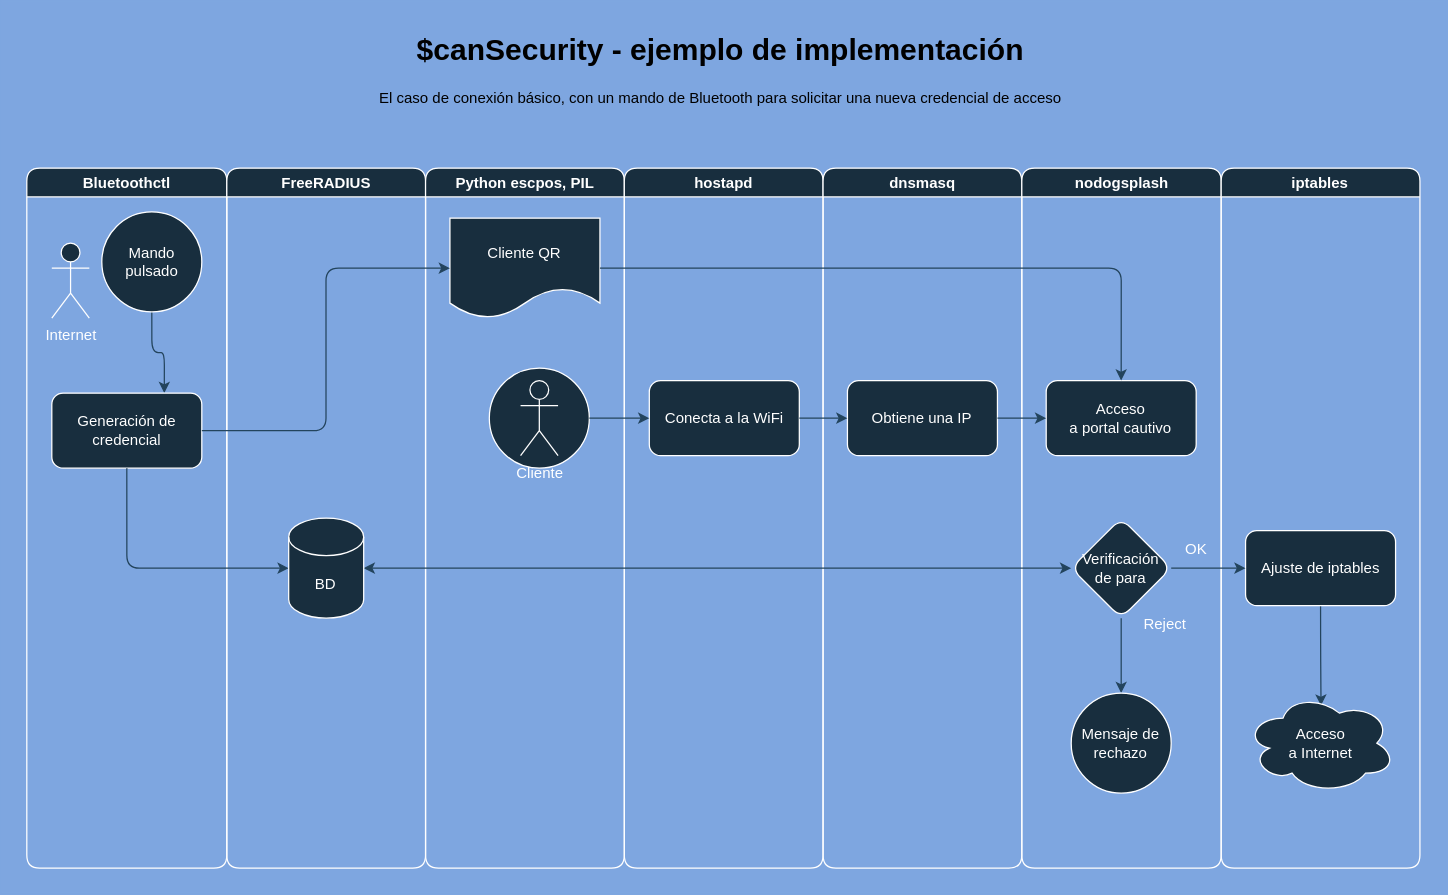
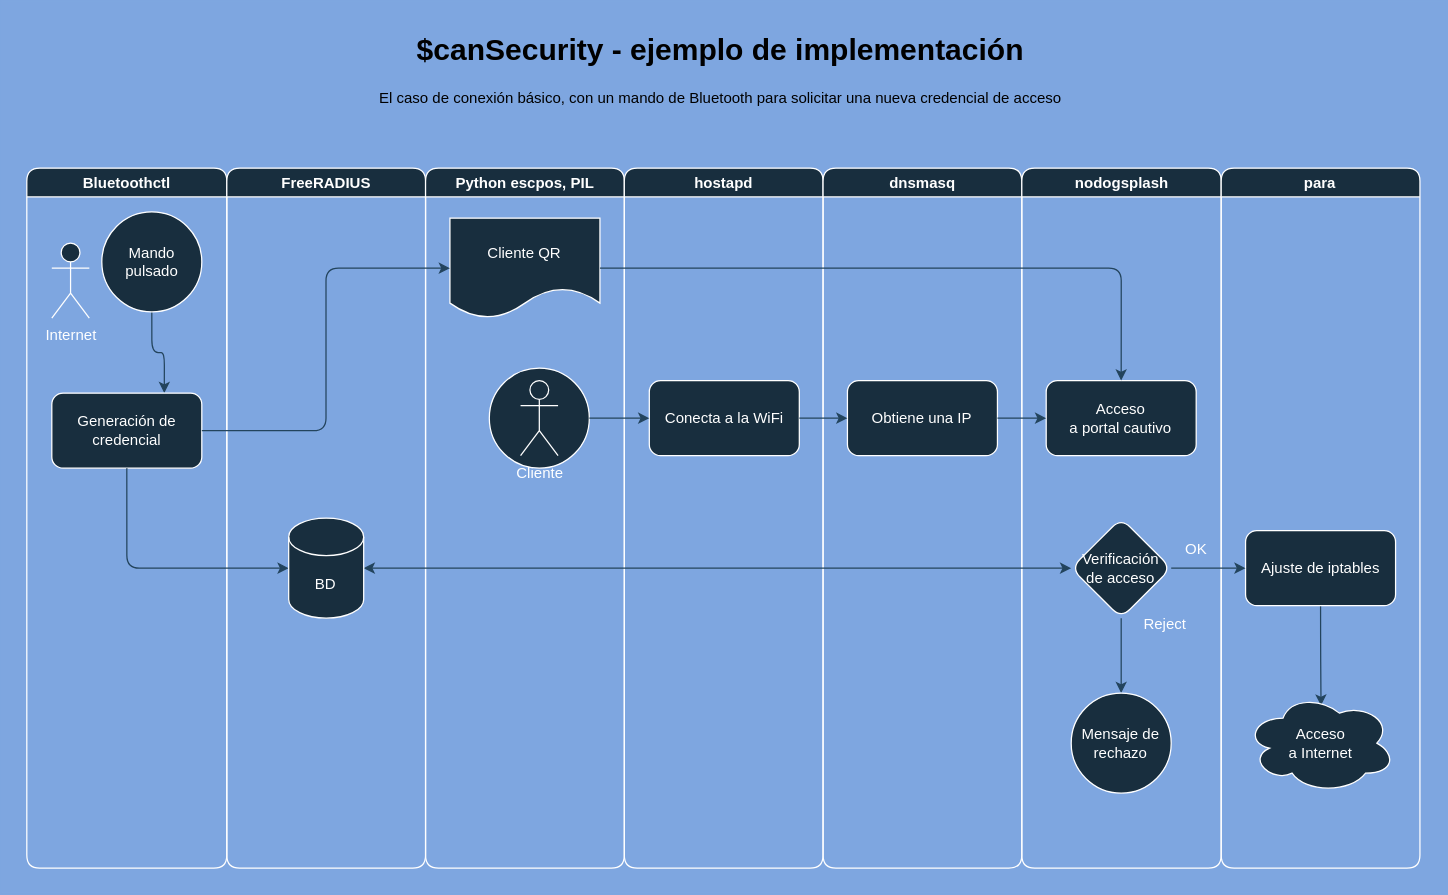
node "iptables": label "iptables" -> "para"
node "Verificación de para": label "Verificación de para" -> "Verificación de acceso"
